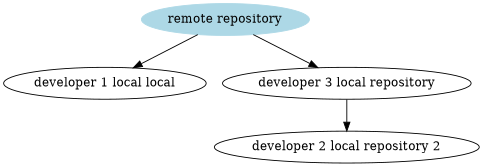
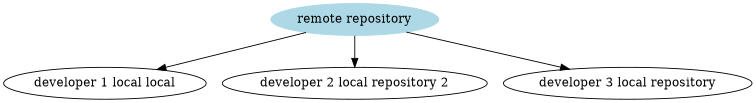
edge "developer 3 local repository" -> "developer 2 local repository 2": now "remote repository" -> "developer 2 local repository 2"
